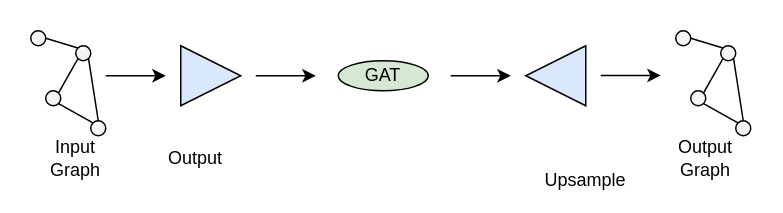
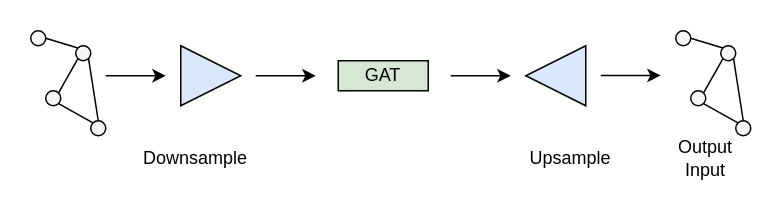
node "GAT": shape ellipse -> rectangle
node "Input Graph": removed
node "Output": label "Output" -> "Downsample"
node "Output Graph": label "Output Graph" -> "Output Input"
node "Upsample": moved (586, 181) -> (571, 158)
